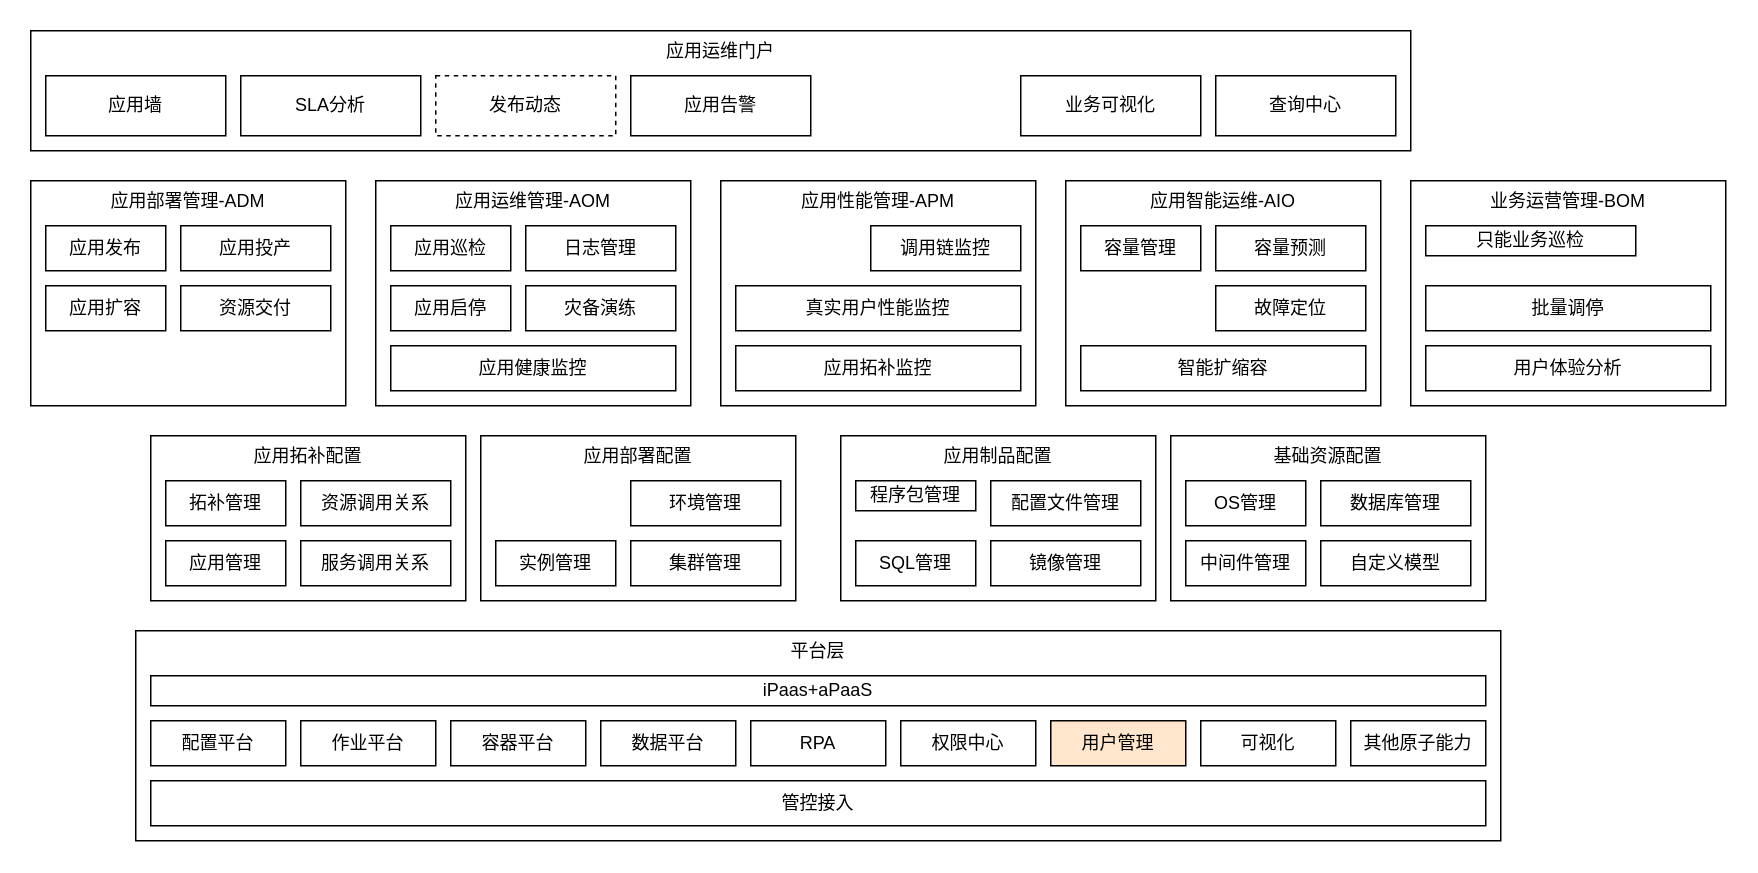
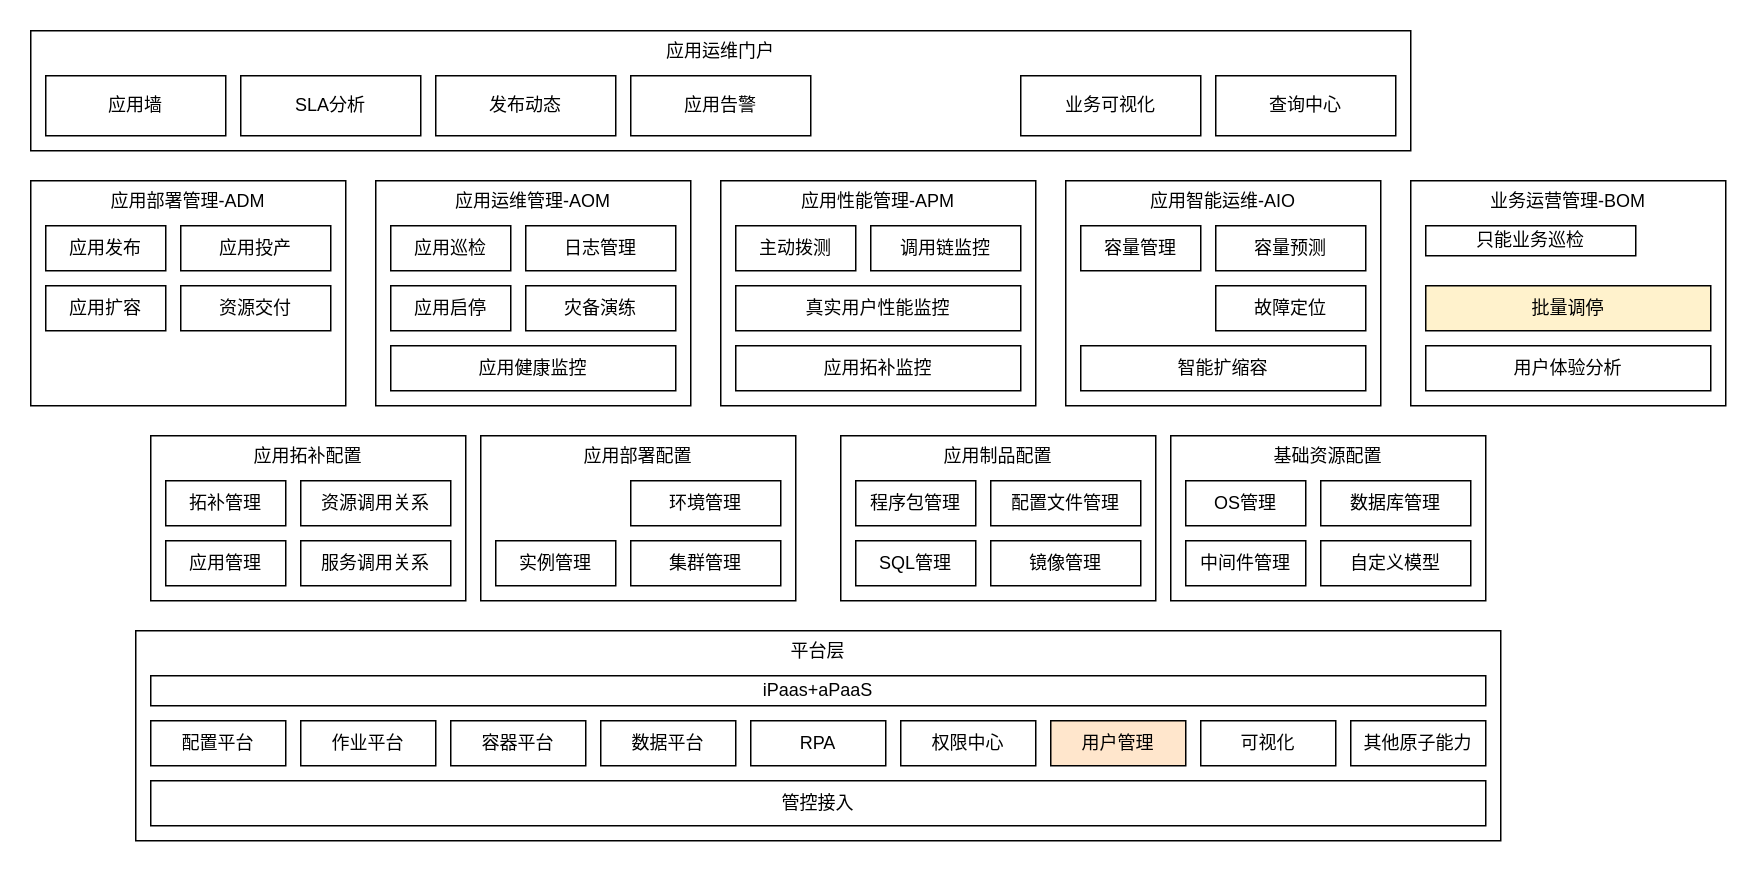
node "发布动态": style dashed -> solid
node "主动拨测": added
node "批量调停": fillcolor #ffffff -> #fff2cc
node "程序包管理": size 120x30 -> 120x45
